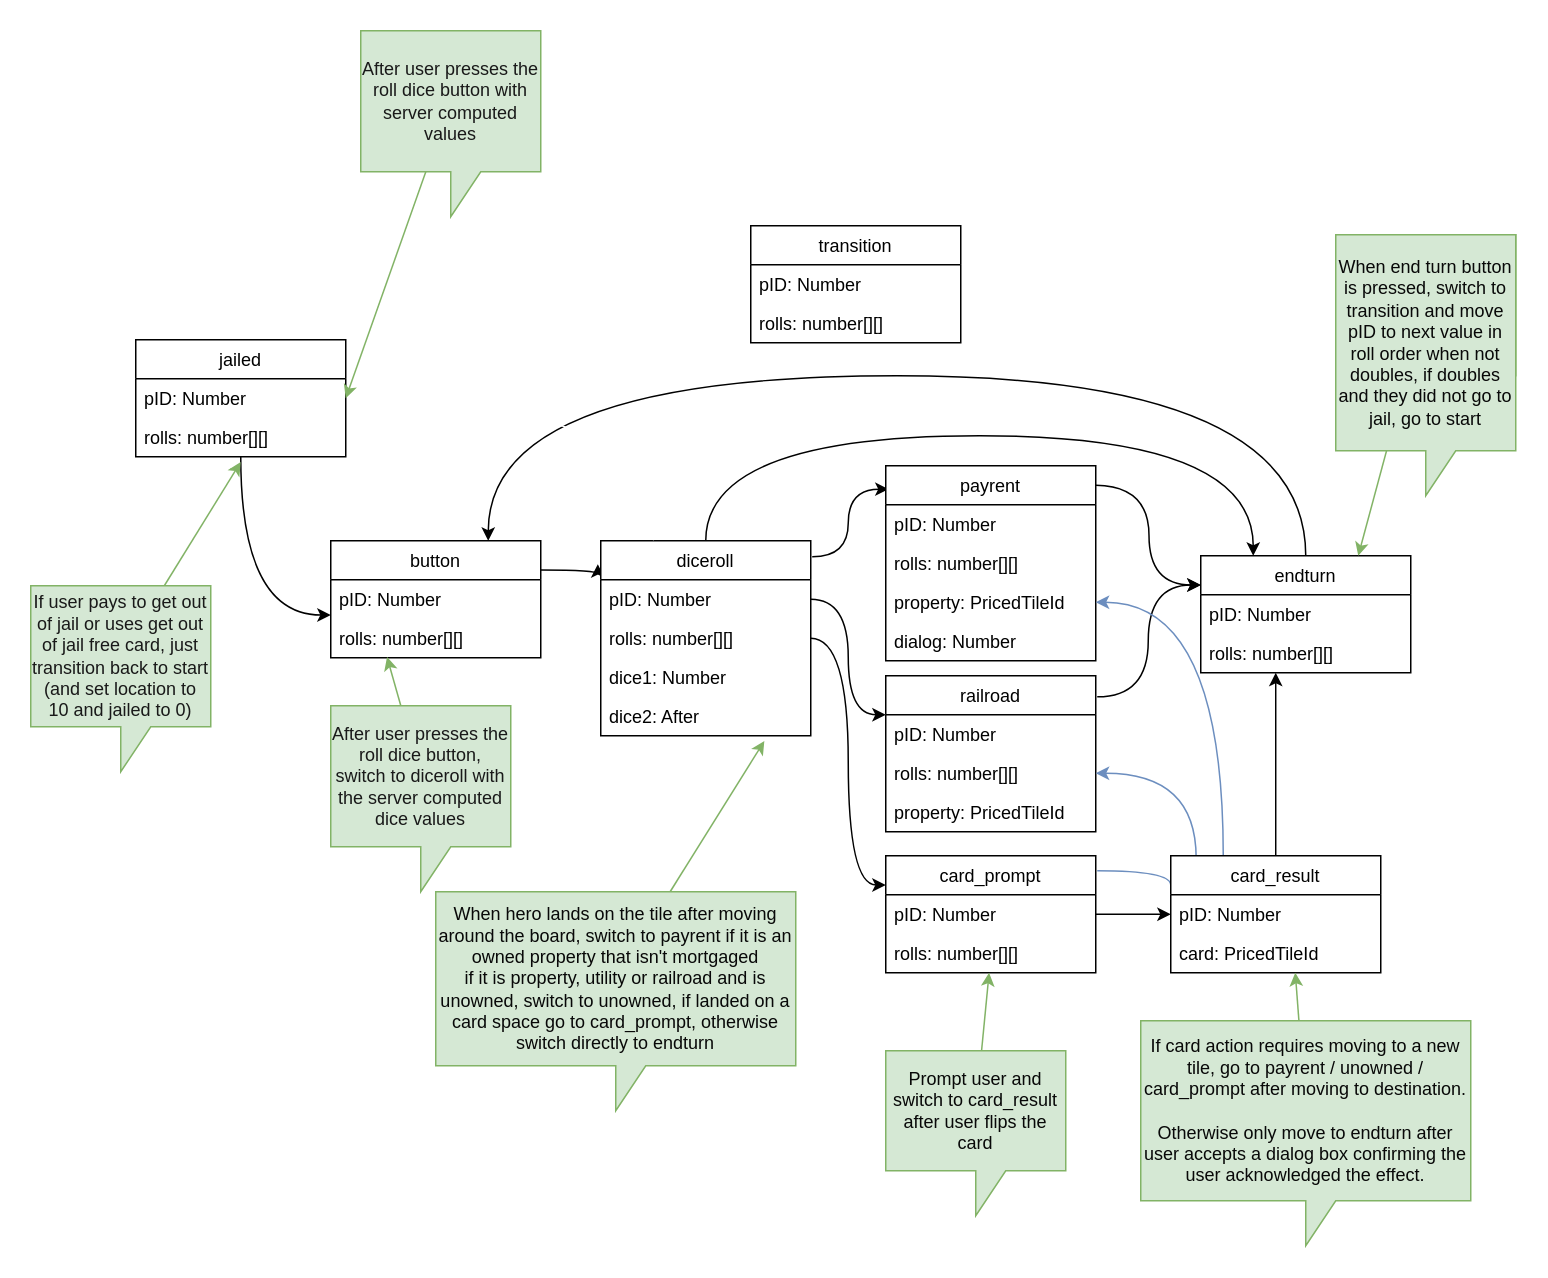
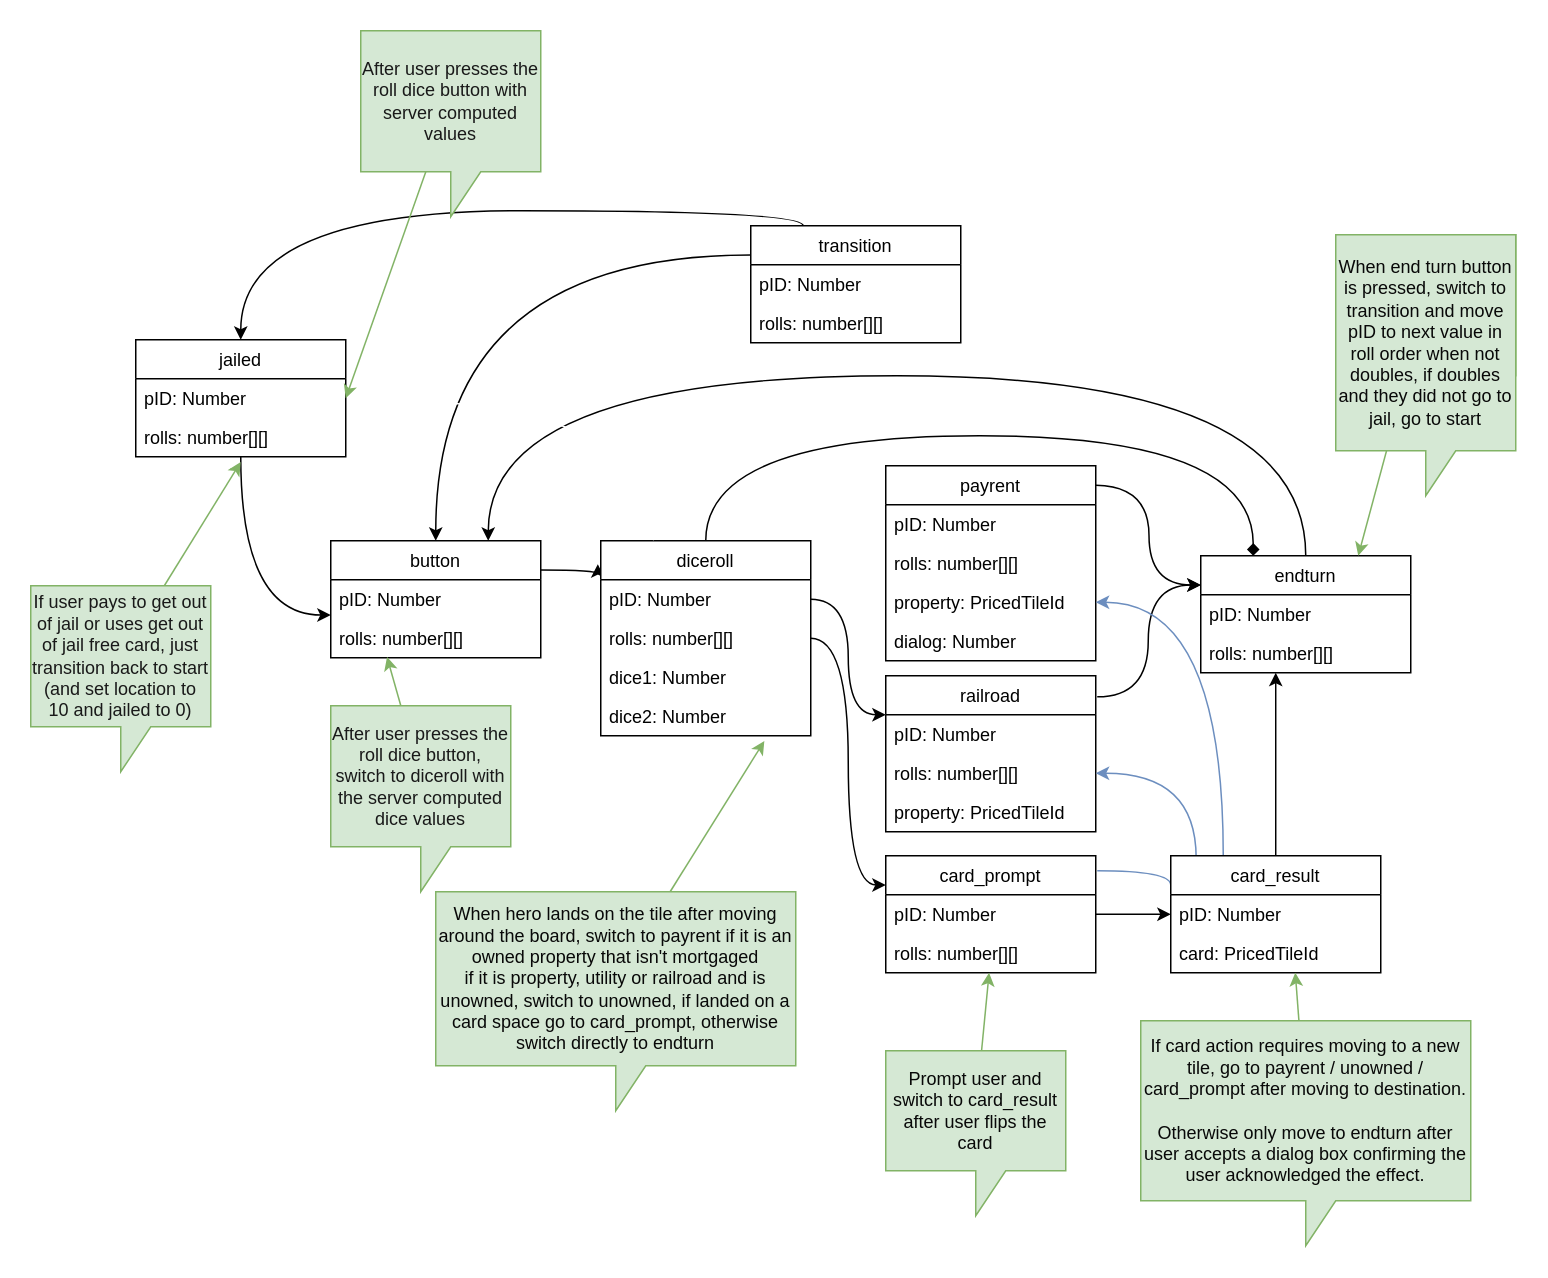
edge "transition" -> "jailed": added
edge "transition" -> "button": added
edge "diceroll" -> "payrent": removed
edge "diceroll" -> "endturn": arrowhead classic -> diamond
node "dice2: After": label "dice2: After" -> "dice2: Number"
